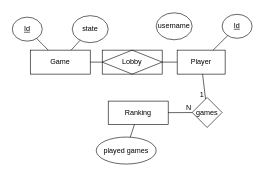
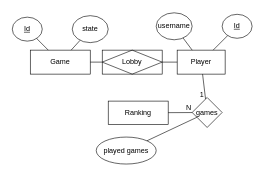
edge "username" -- "Player": added
edge "Ranking" -- "played games": now "games" -- "played games"
